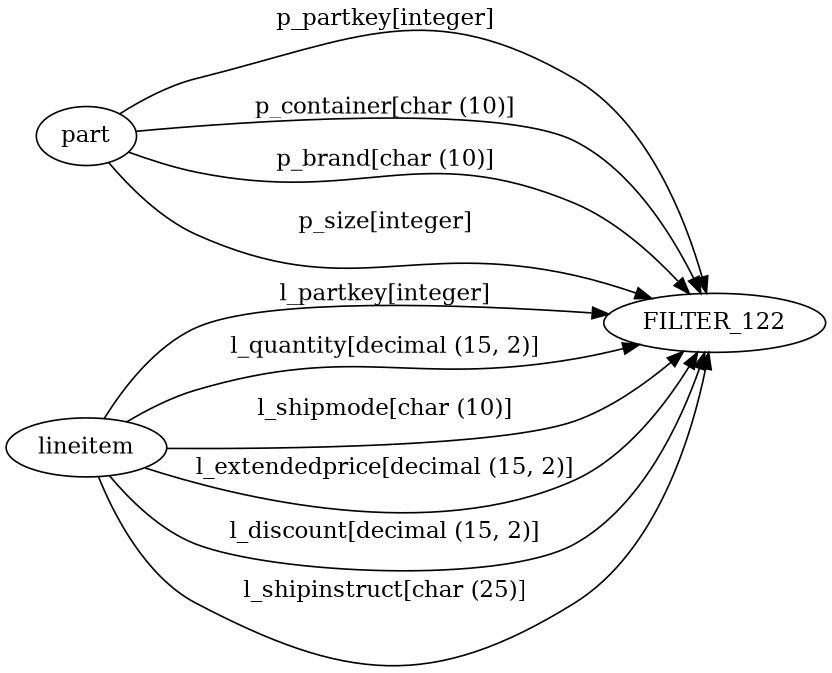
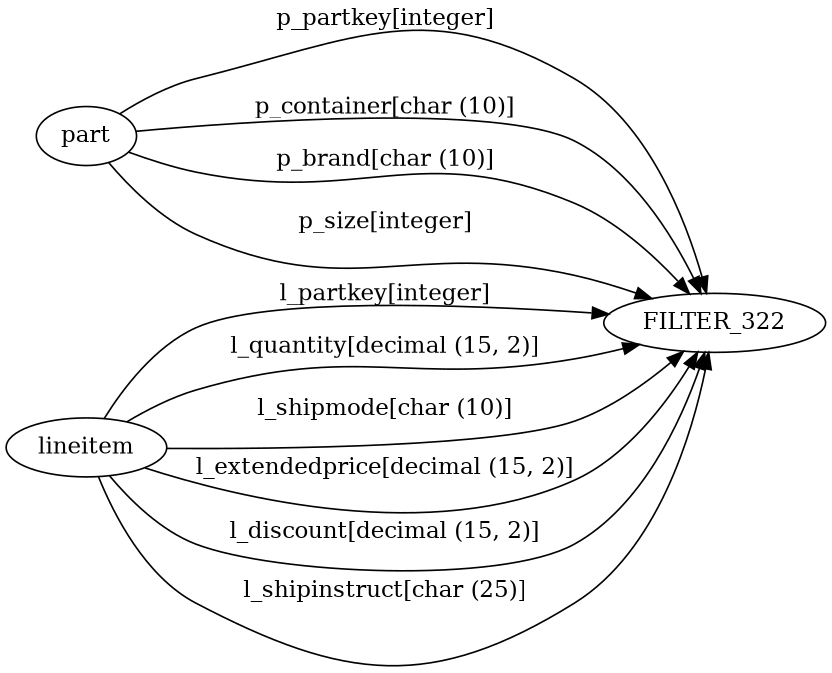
node "FILTER_122": label "FILTER_122" -> "FILTER_322"
